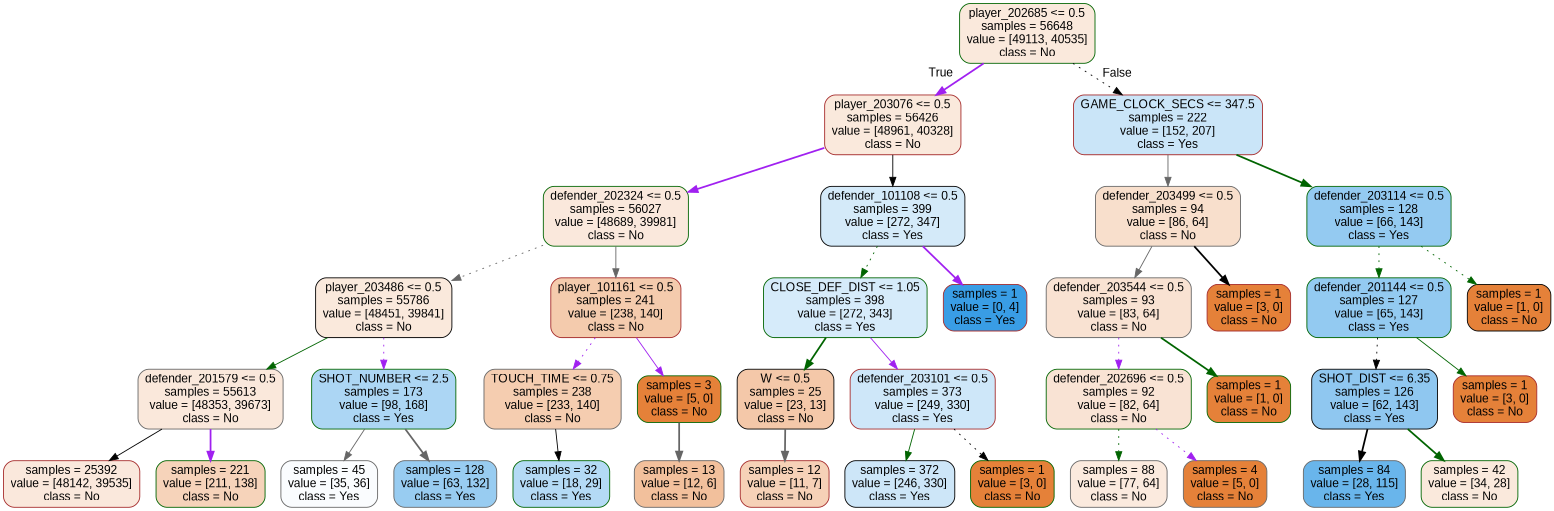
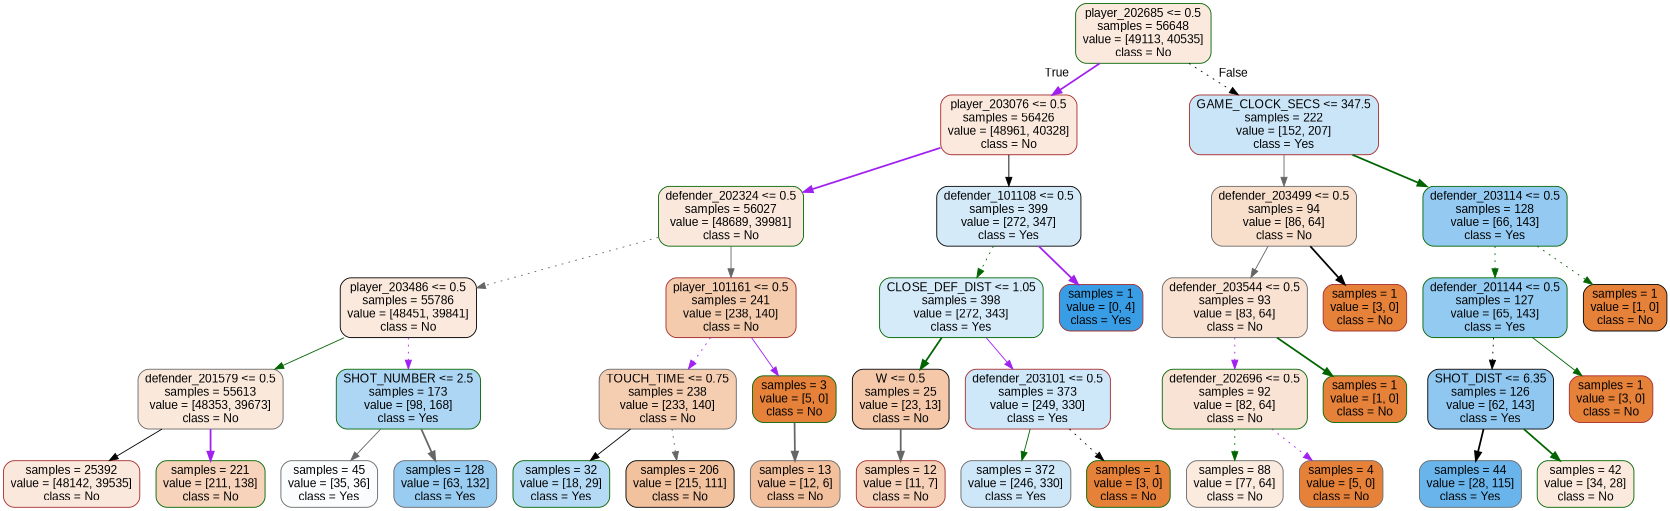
node "samples = 206 value = [215, 111] class = No": added
node "samples = 372 value = [246, 330] class = Yes": color black -> gray40
node "samples = 84 value = [28, 115] class = Yes": label "samples = 84 value = [28, 115] class = Yes" -> "samples = 44 value = [28, 115] class = Yes"
